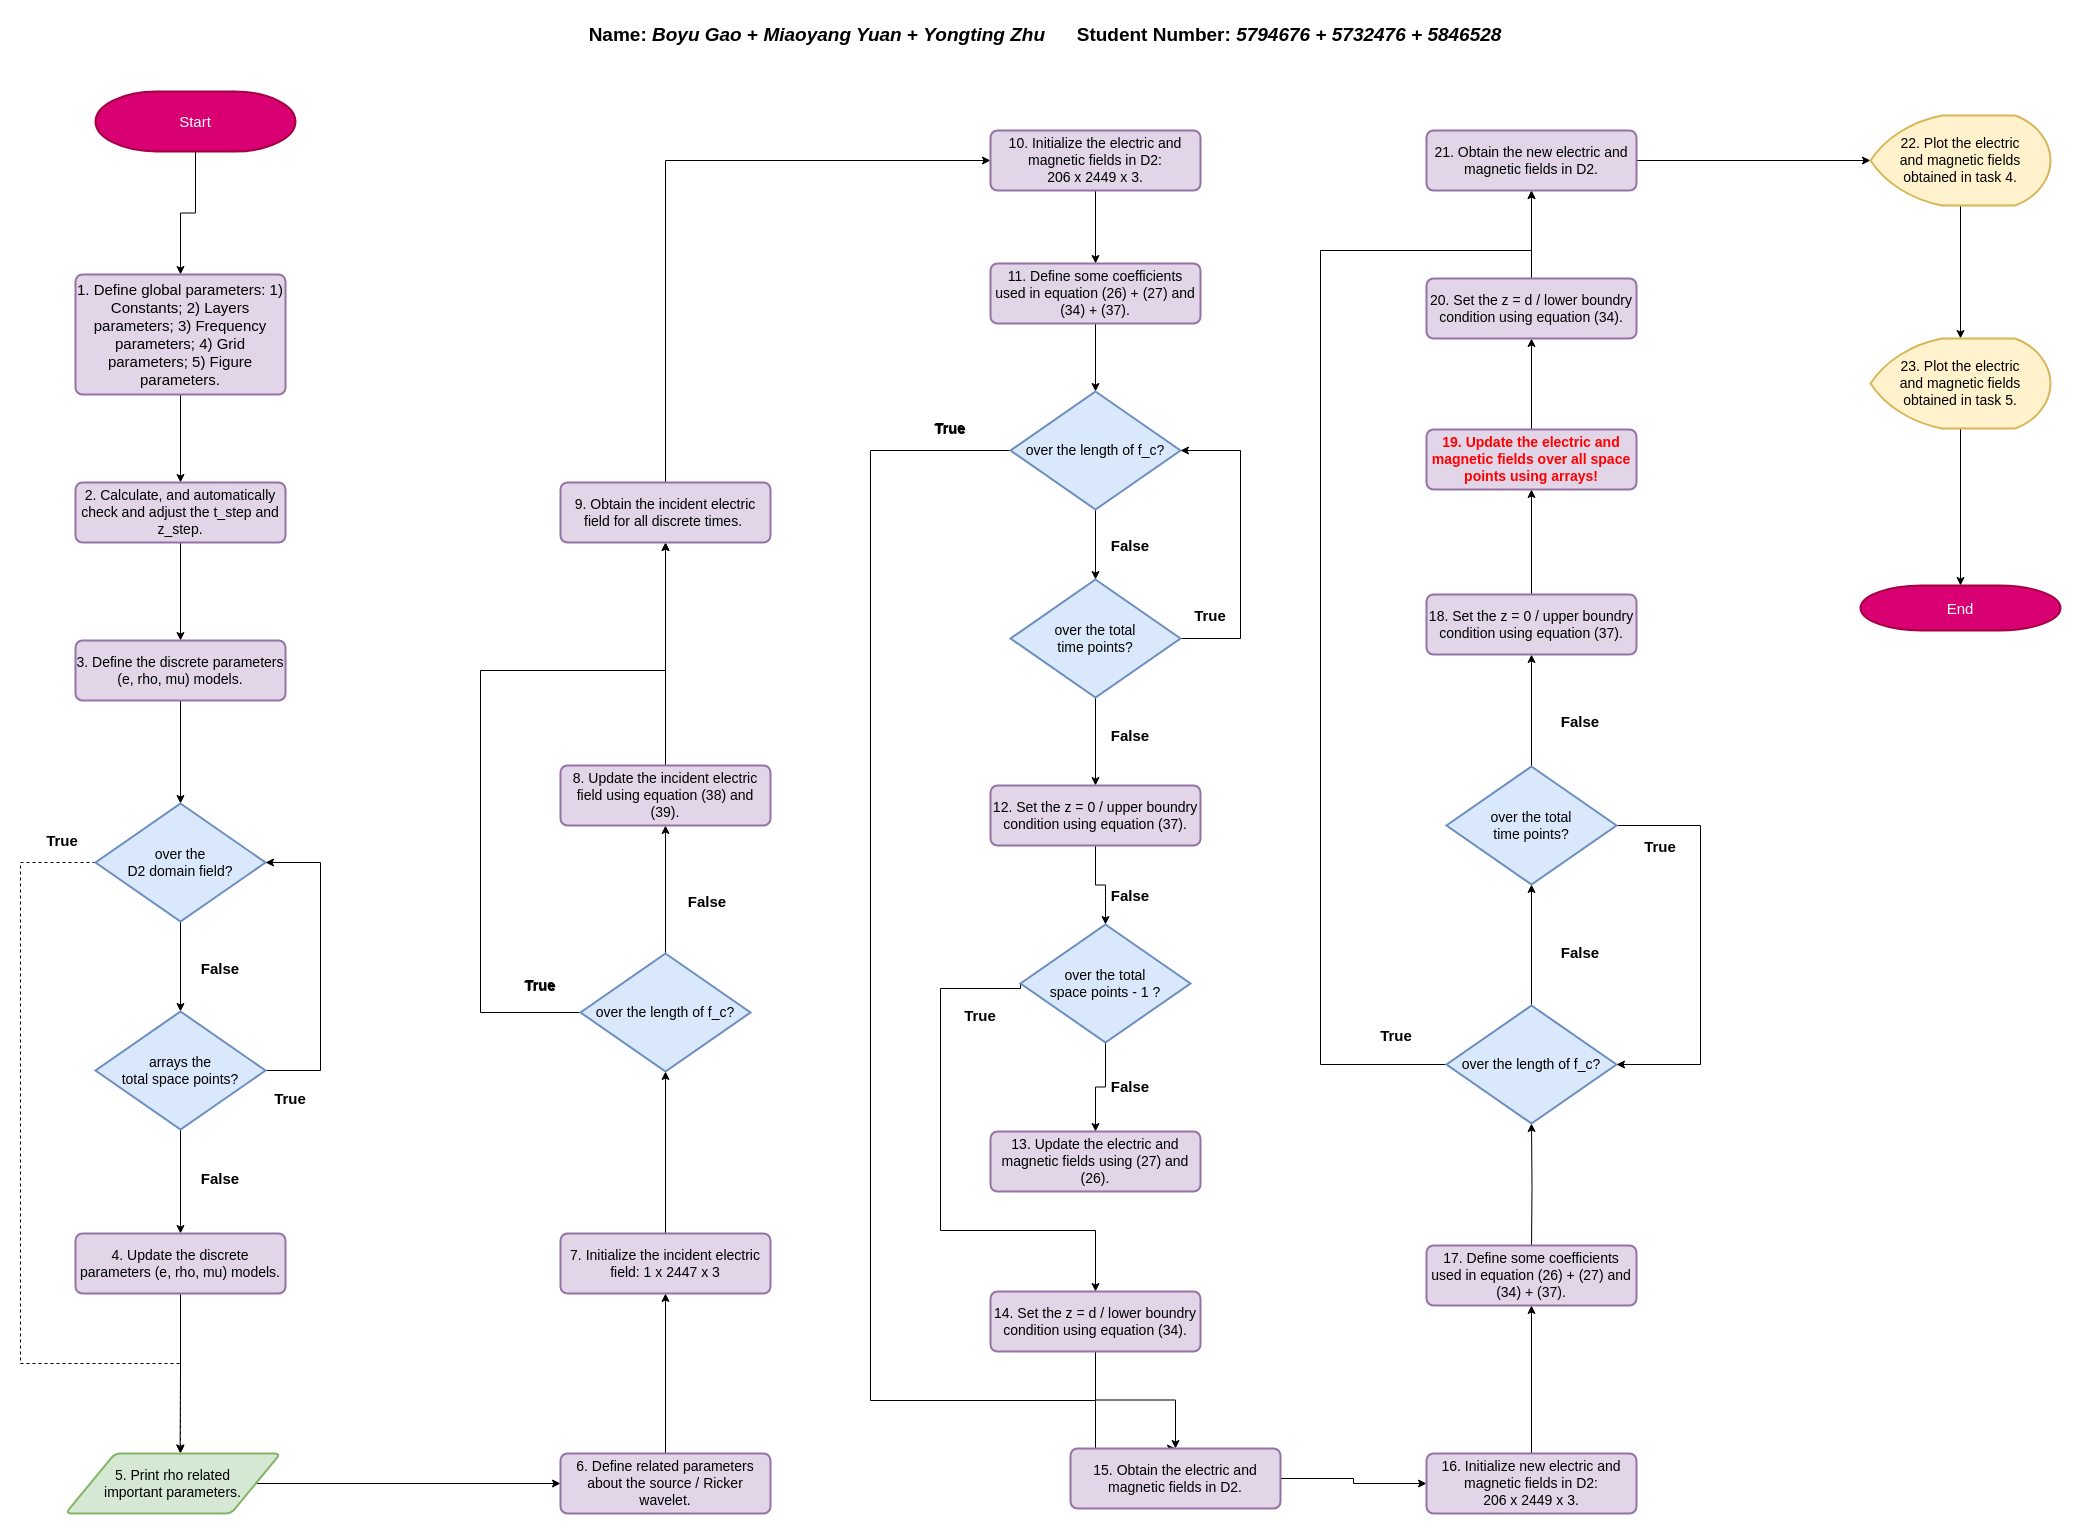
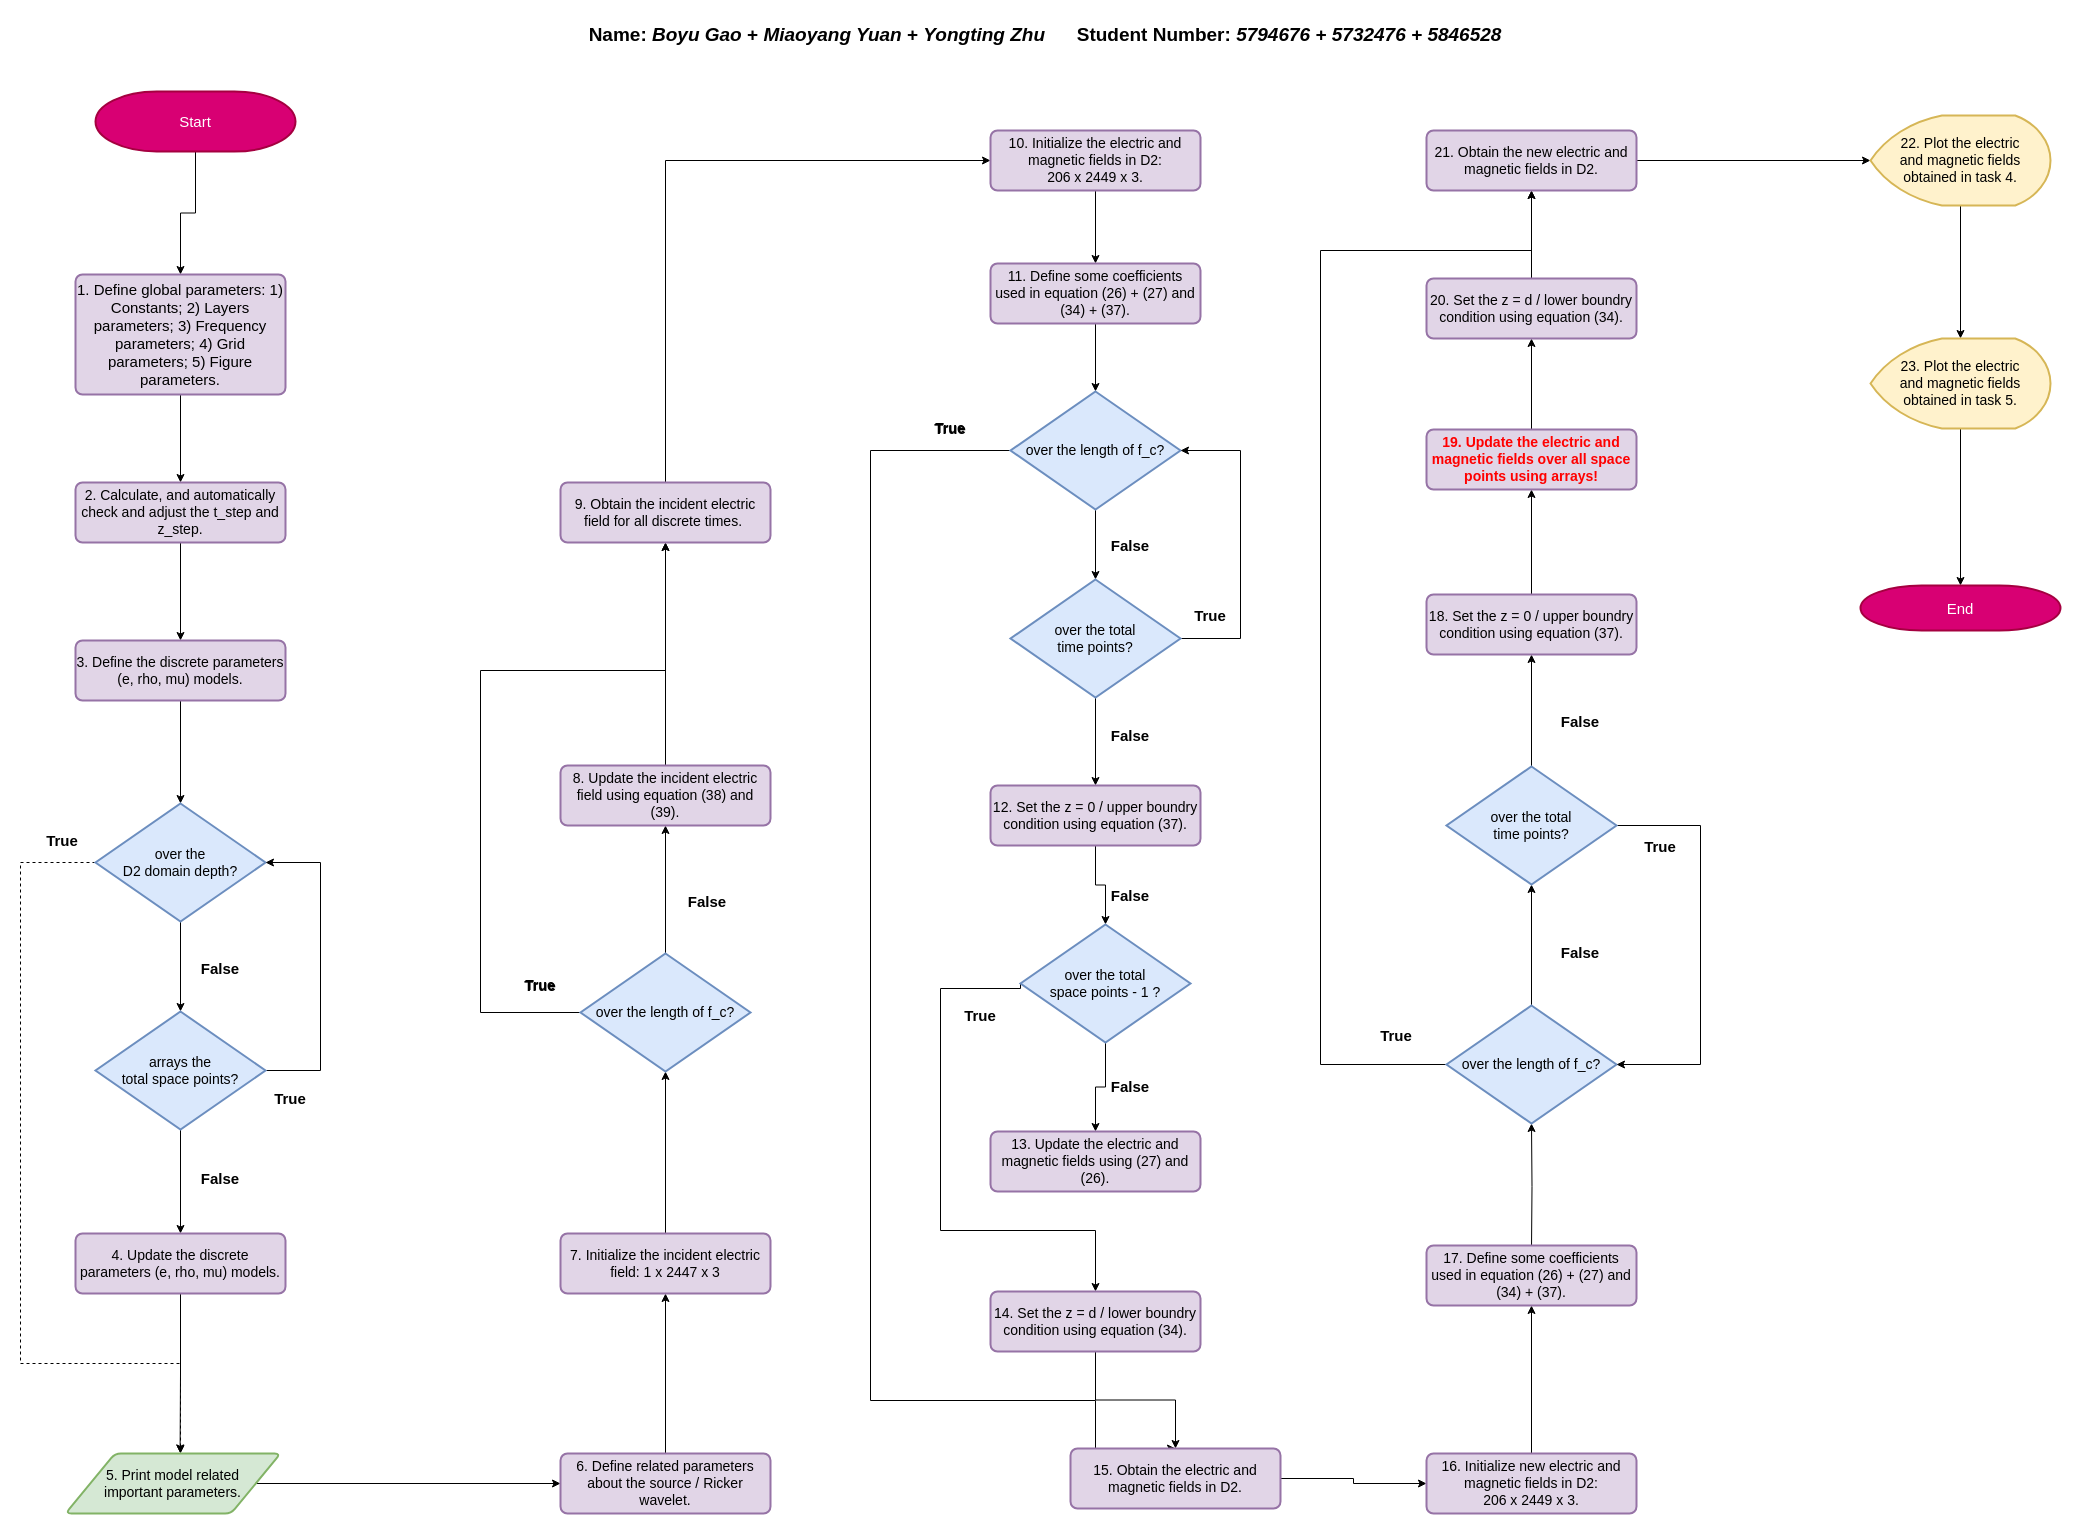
node "over the D2 domain field?": label "over the D2 domain field?" -> "over the D2 domain depth?"
node "5. Print rho related important parameters.": label "5. Print rho related important parameters." -> "5. Print model related important parameters."
